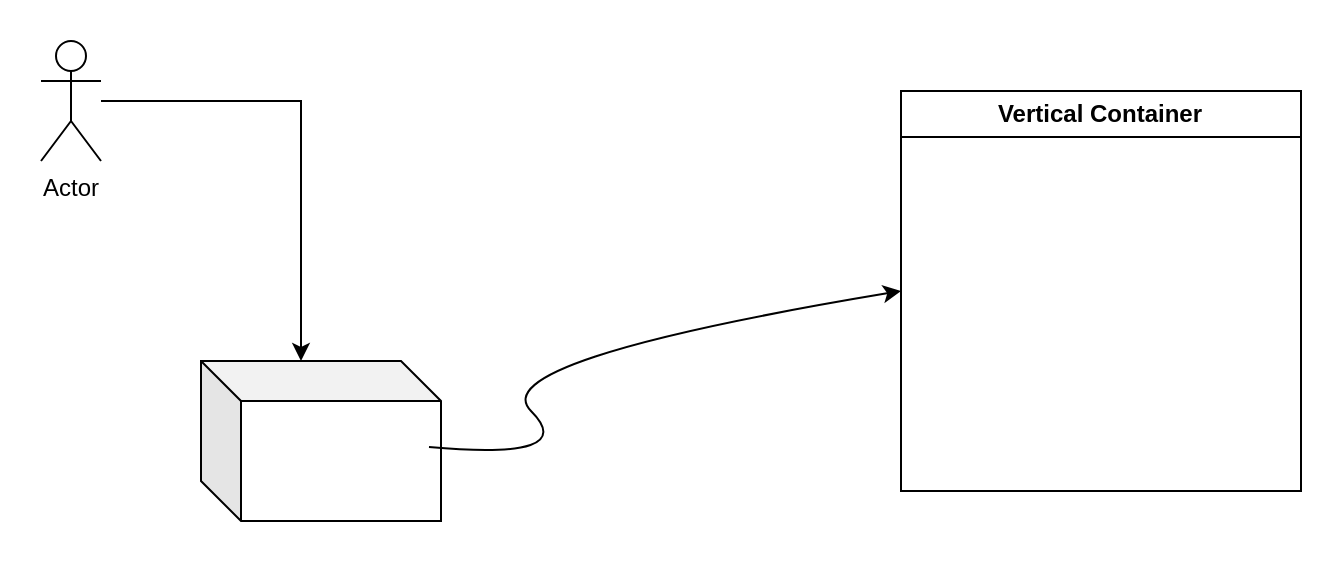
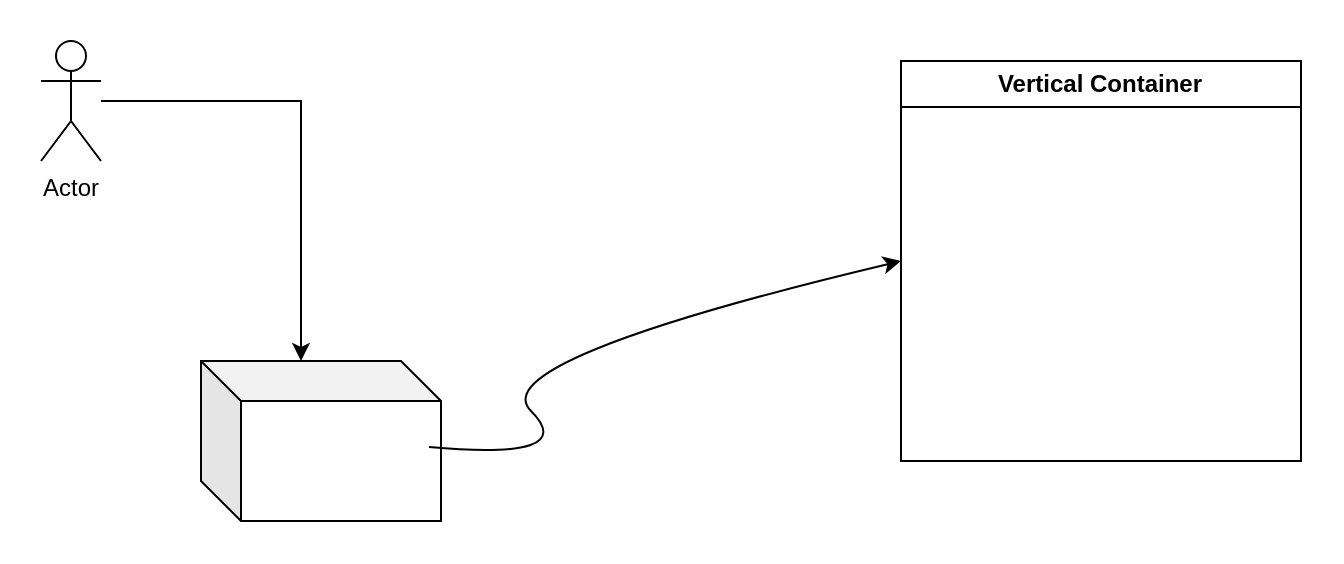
node "Vertical Container": moved (1101, 291) -> (1101, 261)
